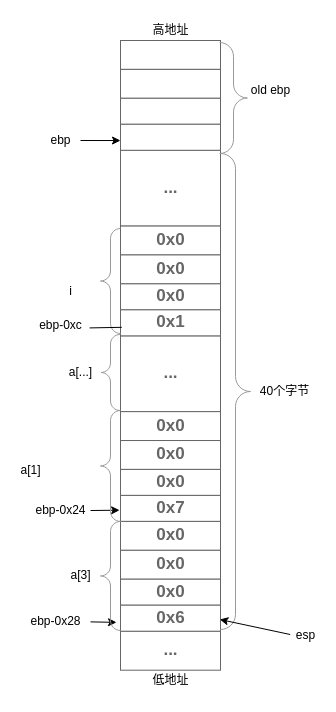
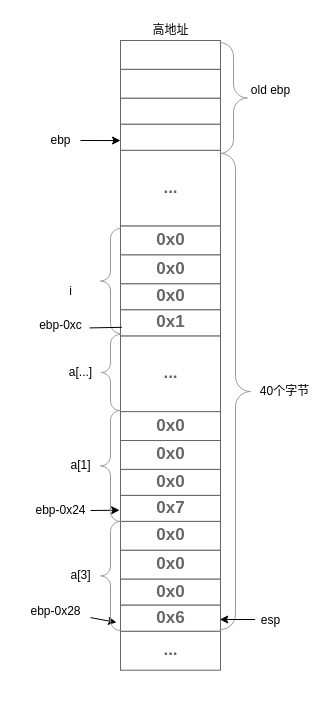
node "a[1]": moved (31, 471) -> (81, 466)
node "ebp-0x28": moved (56, 621) -> (56, 611)
node "esp": moved (306, 635) -> (271, 620)
node "低地址": removed
